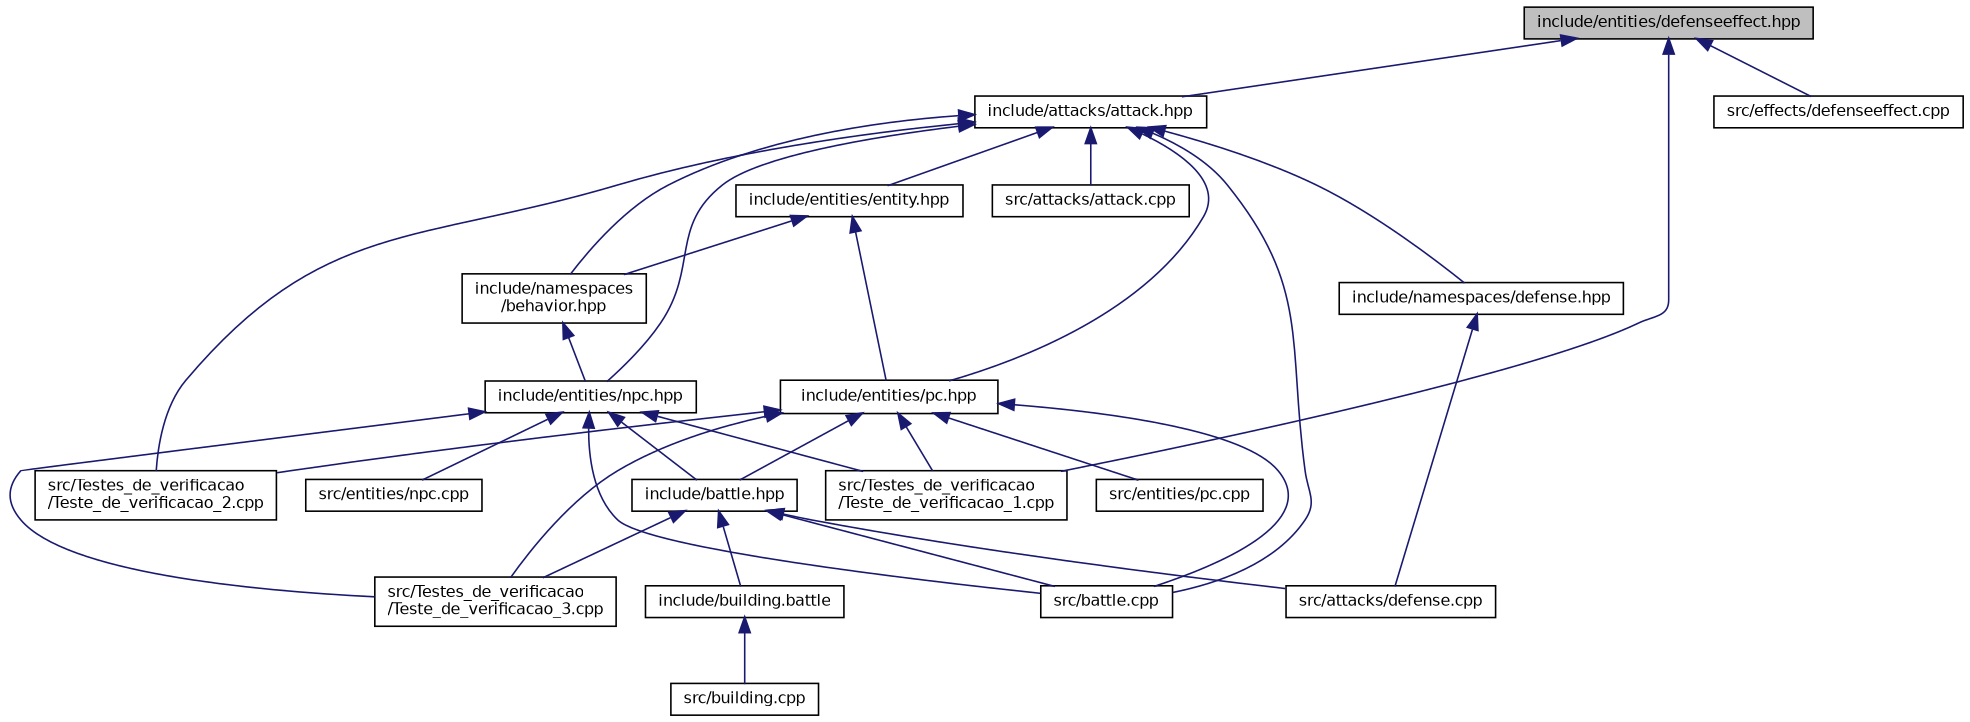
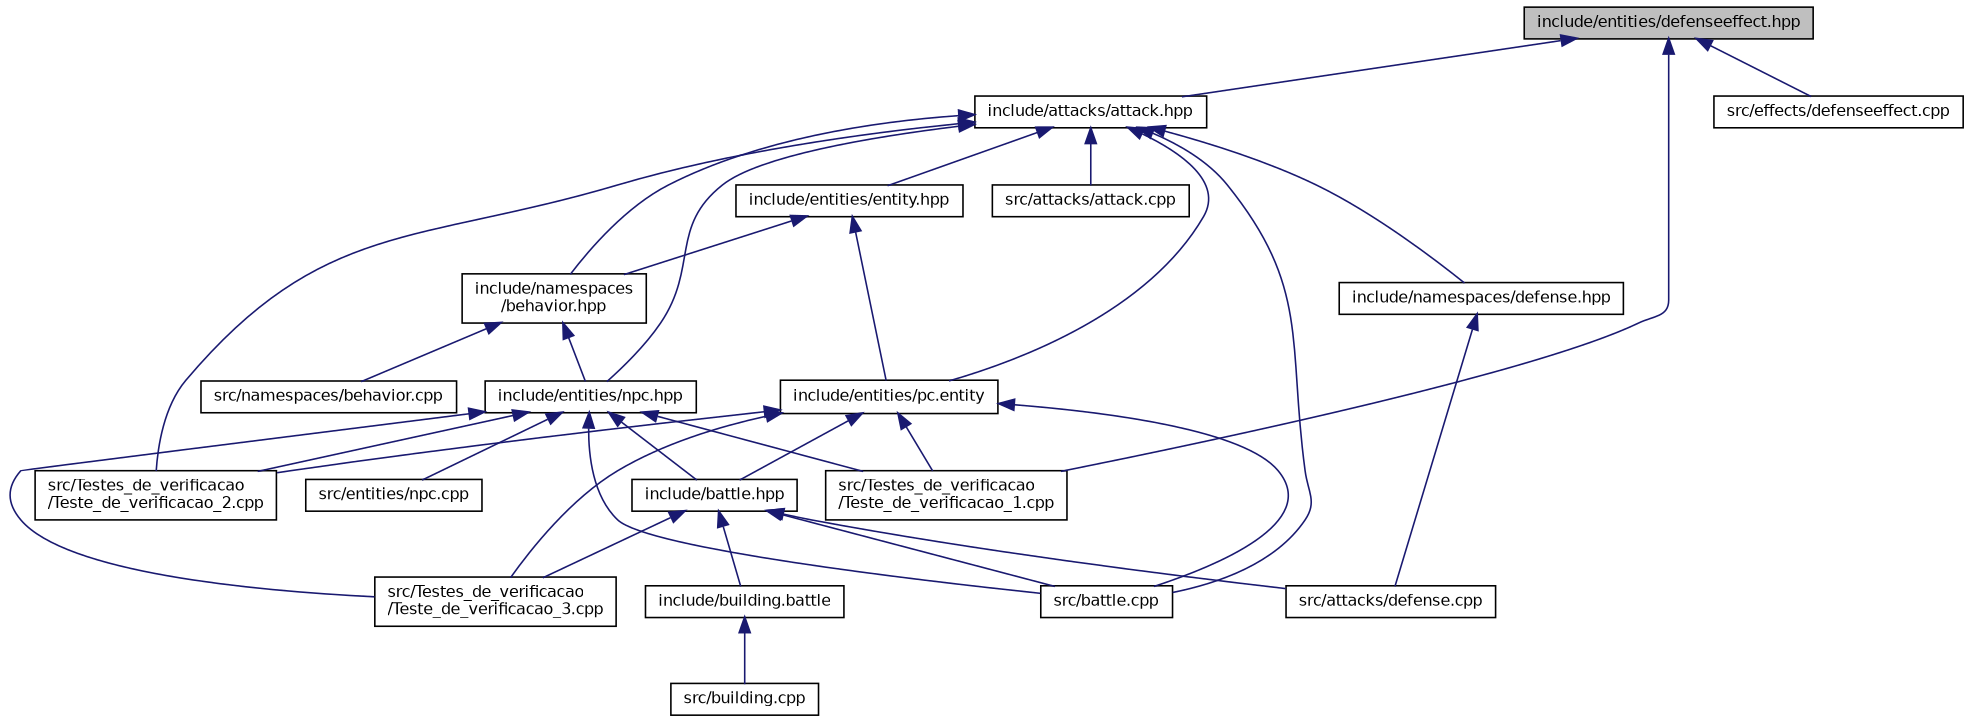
node "src/namespaces/behavior.cpp": added
node "include/entities/pc.hpp": label "include/entities/pc.hpp" -> "include/entities/pc.entity"
edge "src/Testes_de_verificacao /Teste_de_verificacao_2.cpp" -> "include/entities/npc.hpp": added
node "src/entities/pc.cpp": removed
